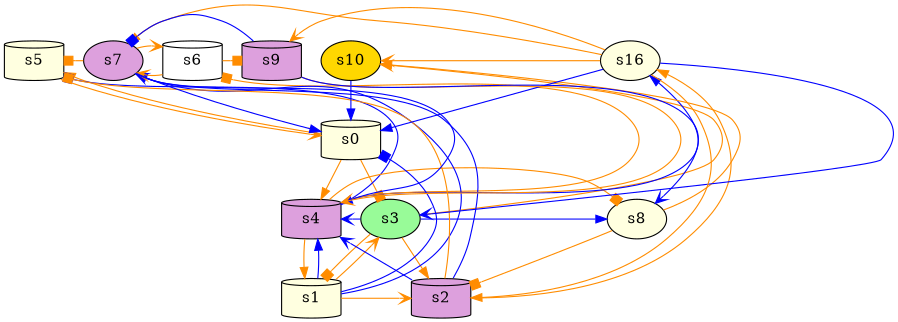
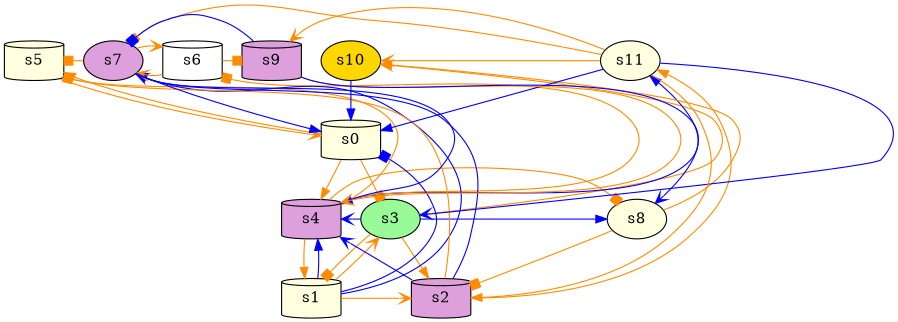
node "s16": label "s16" -> "s11"
edge "s4" -> "s5": color blue -> darkorange
